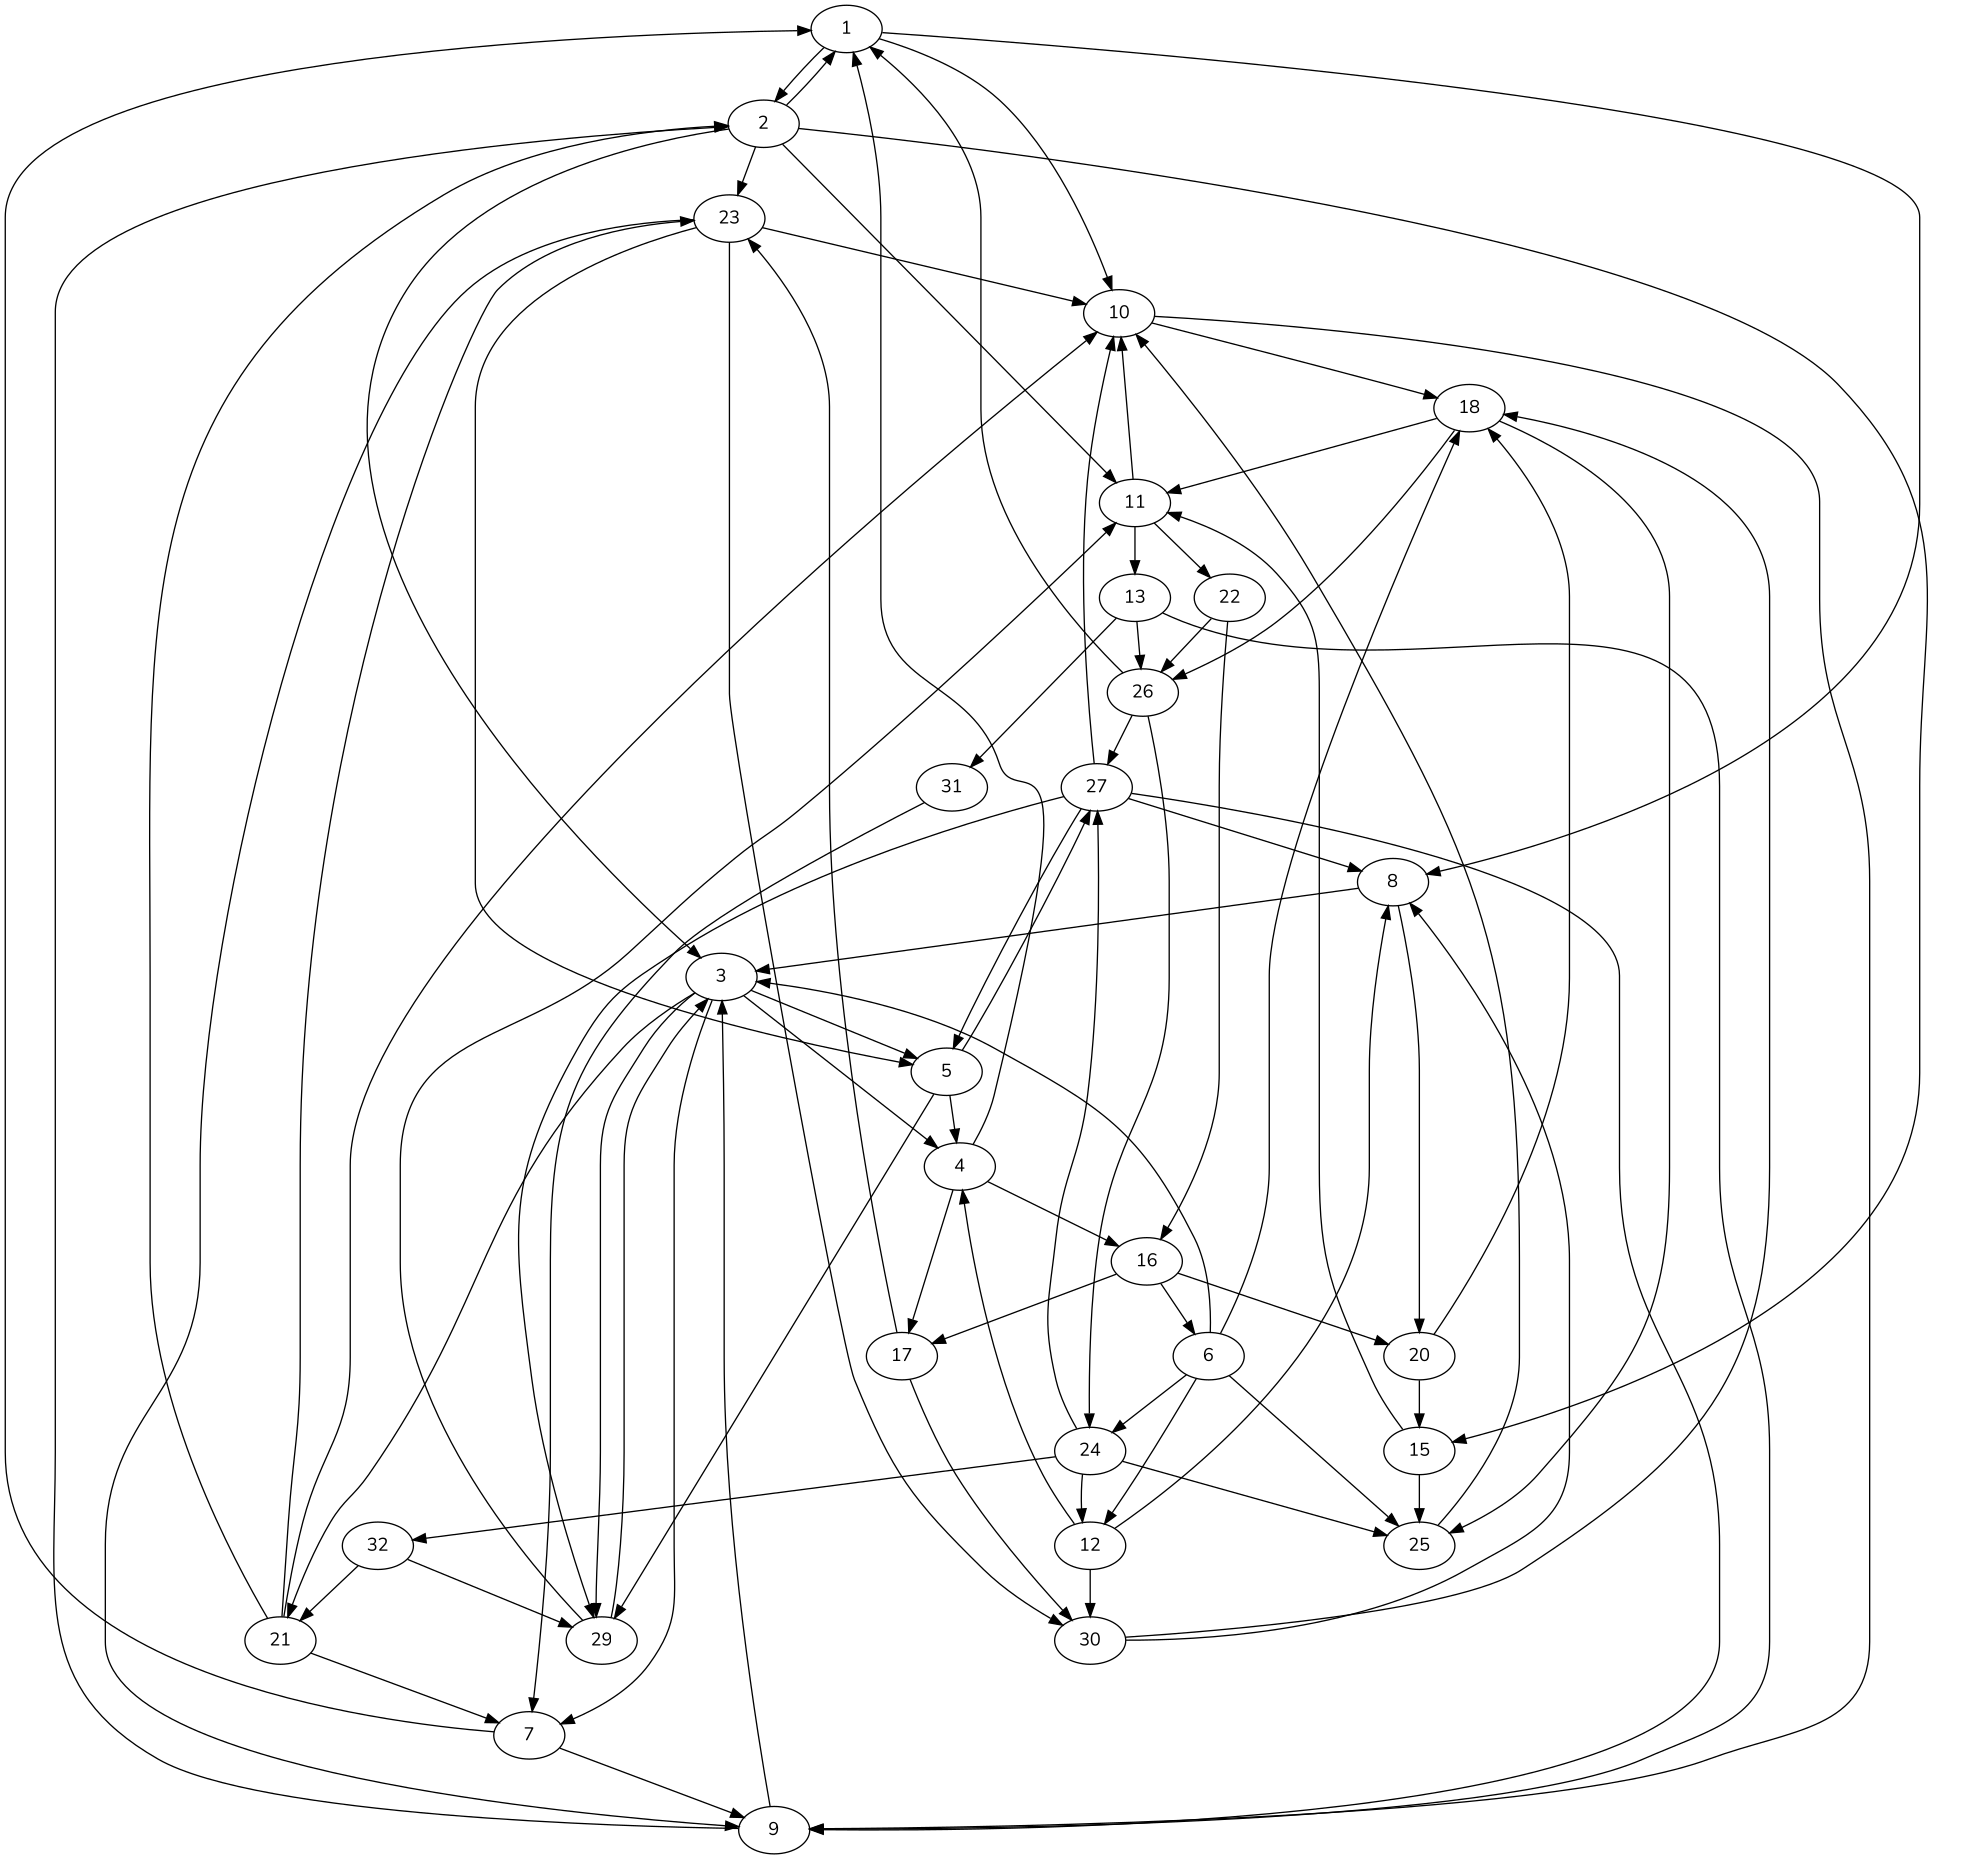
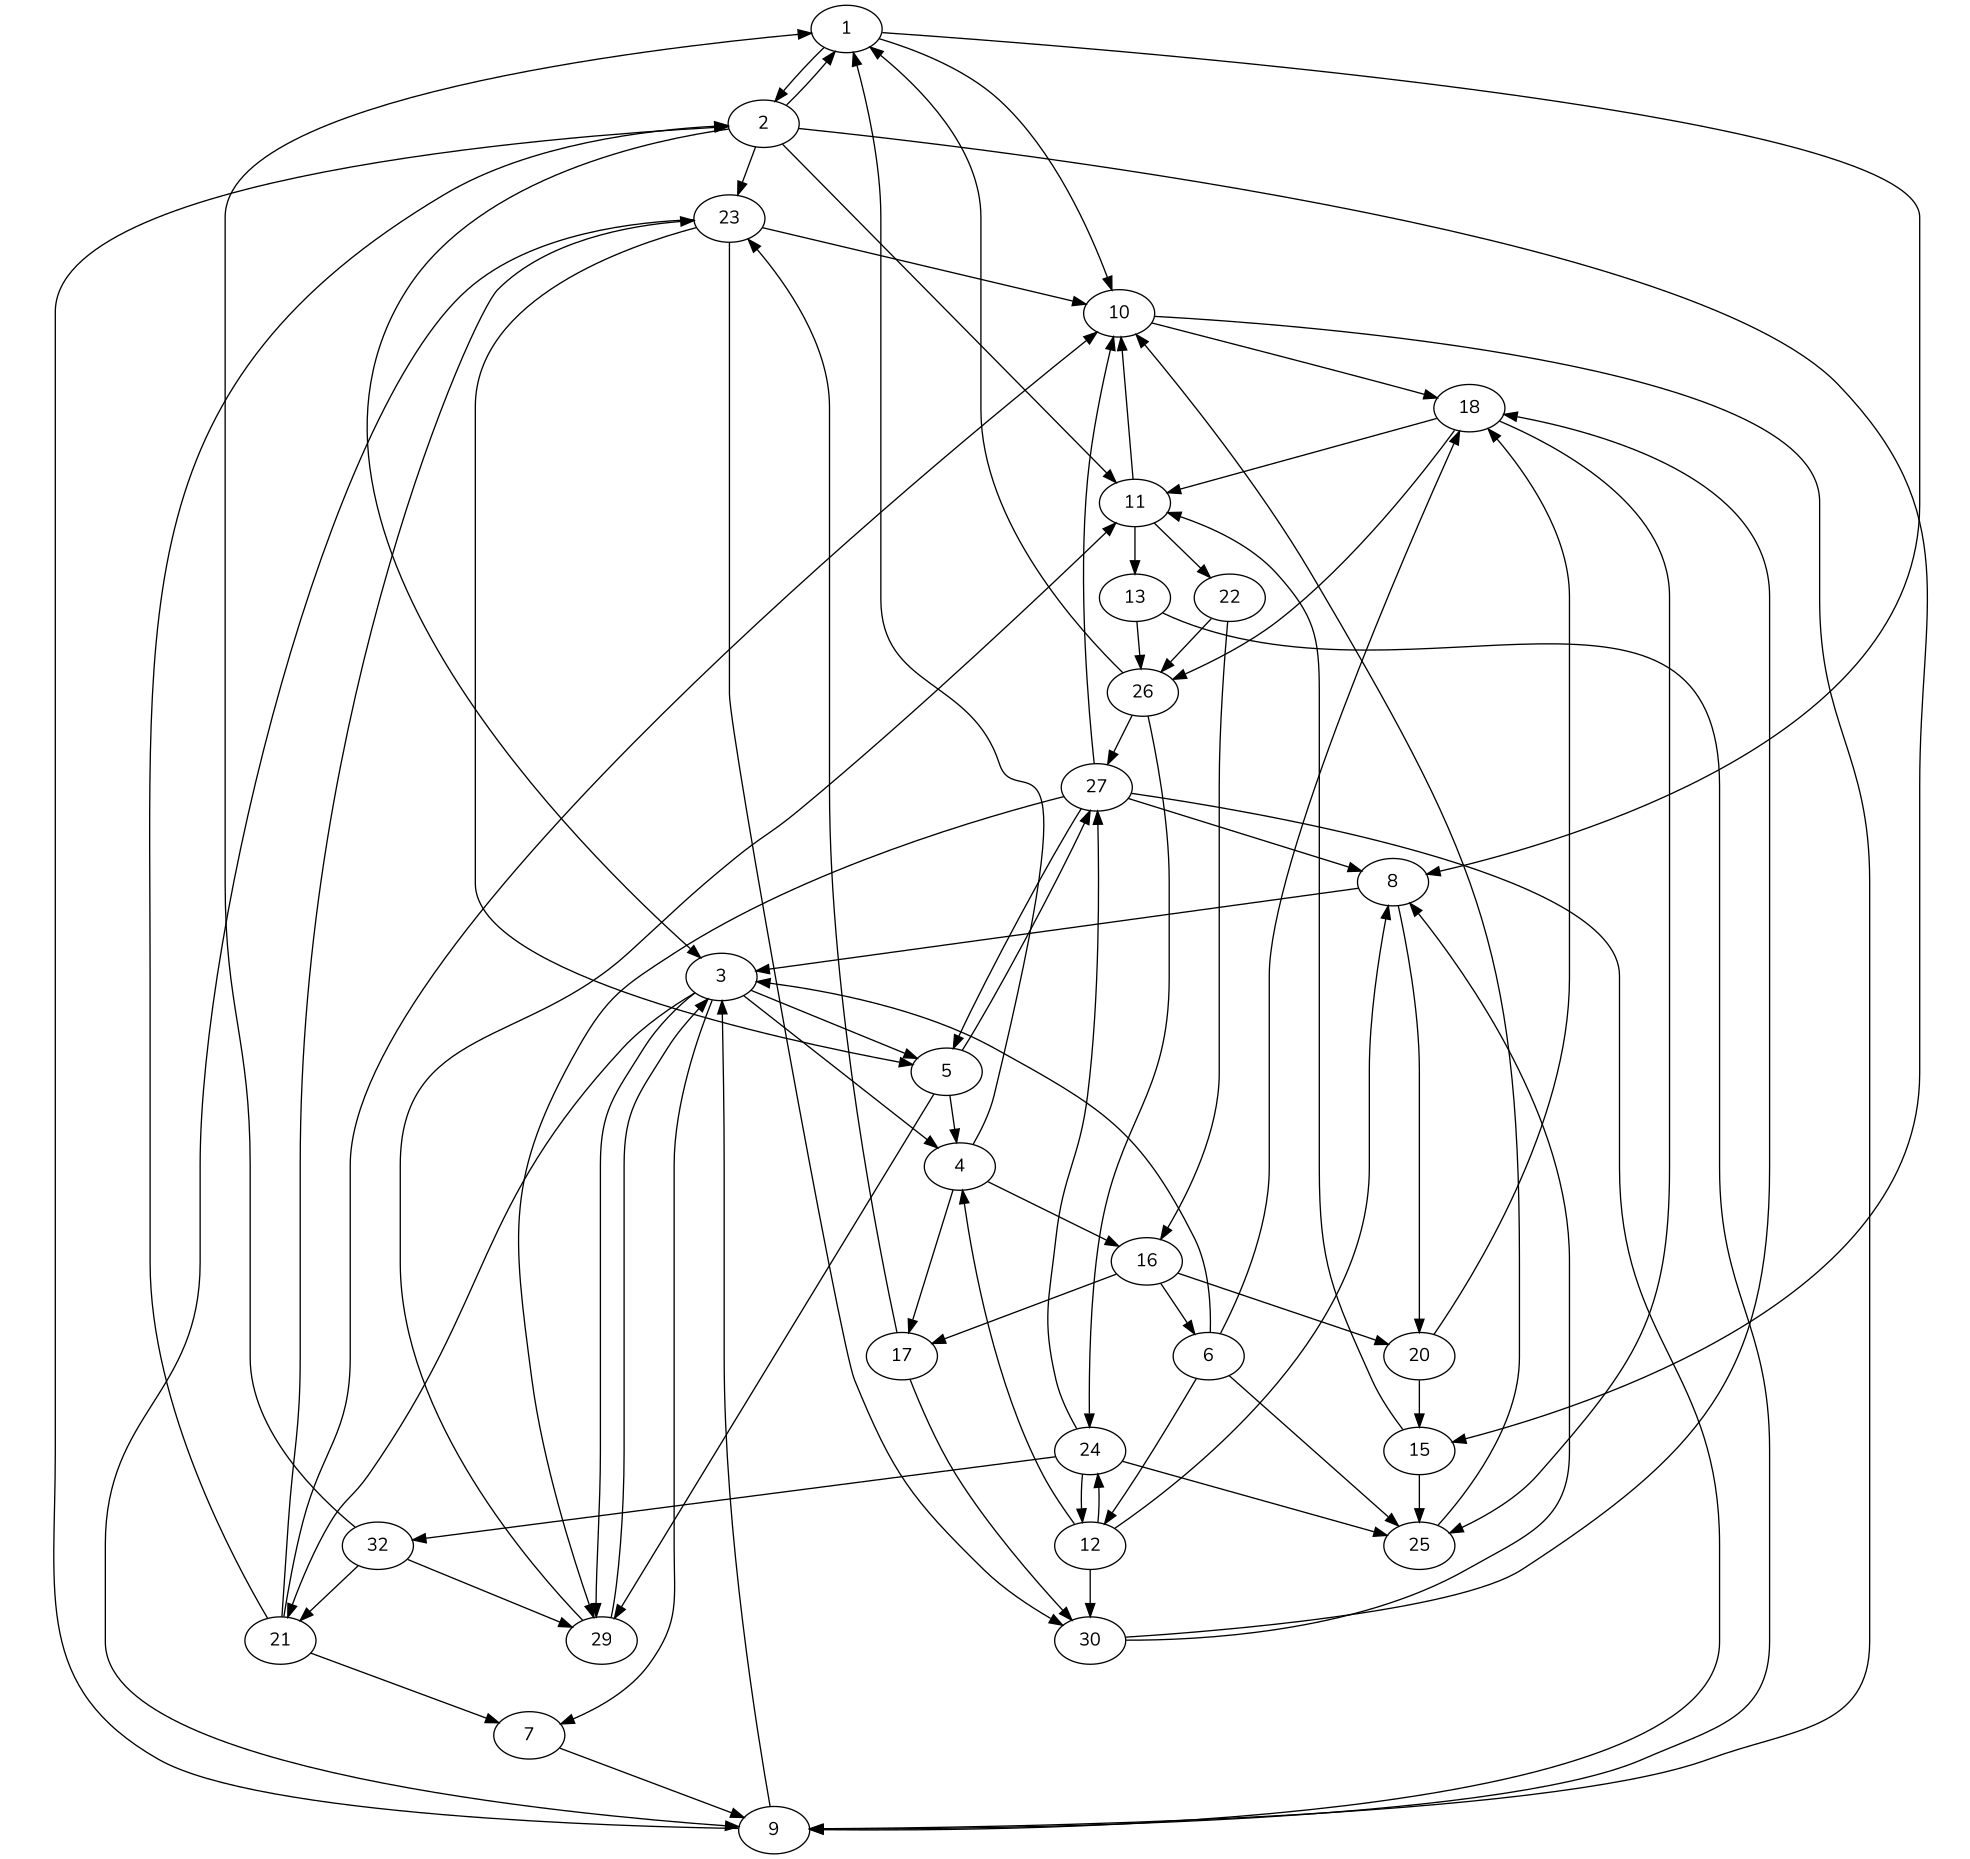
edge "7" -> "1": now "32" -> "1"
node "31": removed
edge "6" -> "24": now "12" -> "24"
